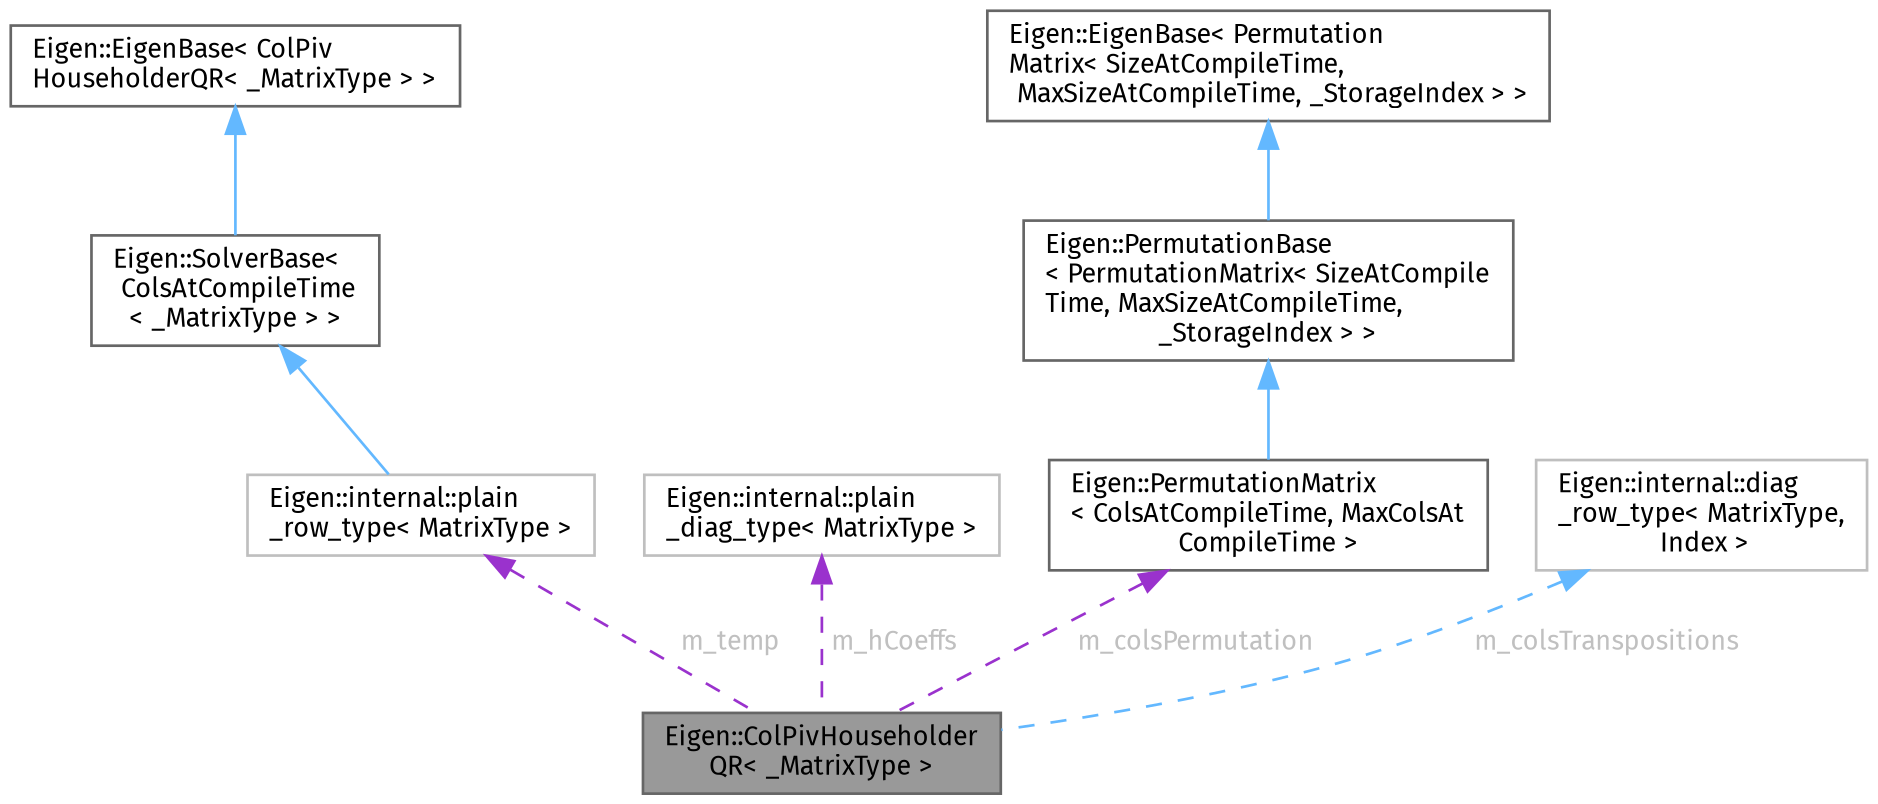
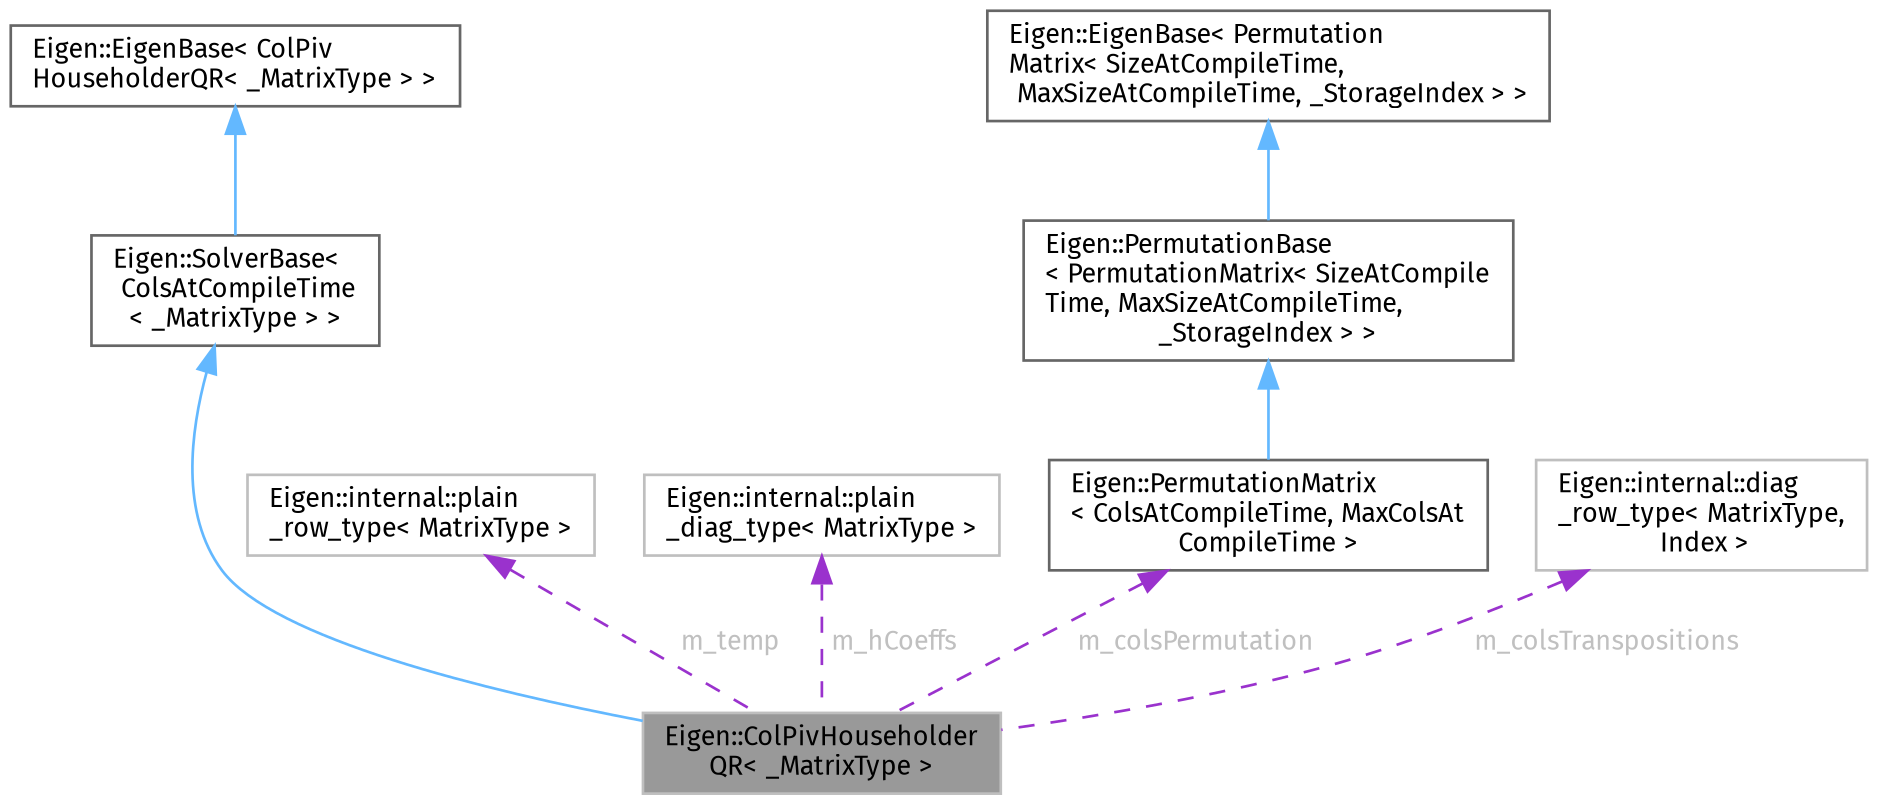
edge "Eigen::internal::plain _row_type< MatrixType >" -> "Eigen::SolverBase< ColsAtCompileTime < _MatrixType > >": now "Eigen::ColPivHouseholder QR< _MatrixType >" -> "Eigen::SolverBase< ColsAtCompileTime < _MatrixType > >"
edge "Eigen::ColPivHouseholder QR< _MatrixType >" -> "Eigen::internal::diag _row_type< MatrixType, Index >": color steelblue1 -> darkorchid3
node "Eigen::ColPivHouseholder QR< _MatrixType >": color gray40 -> grey75
